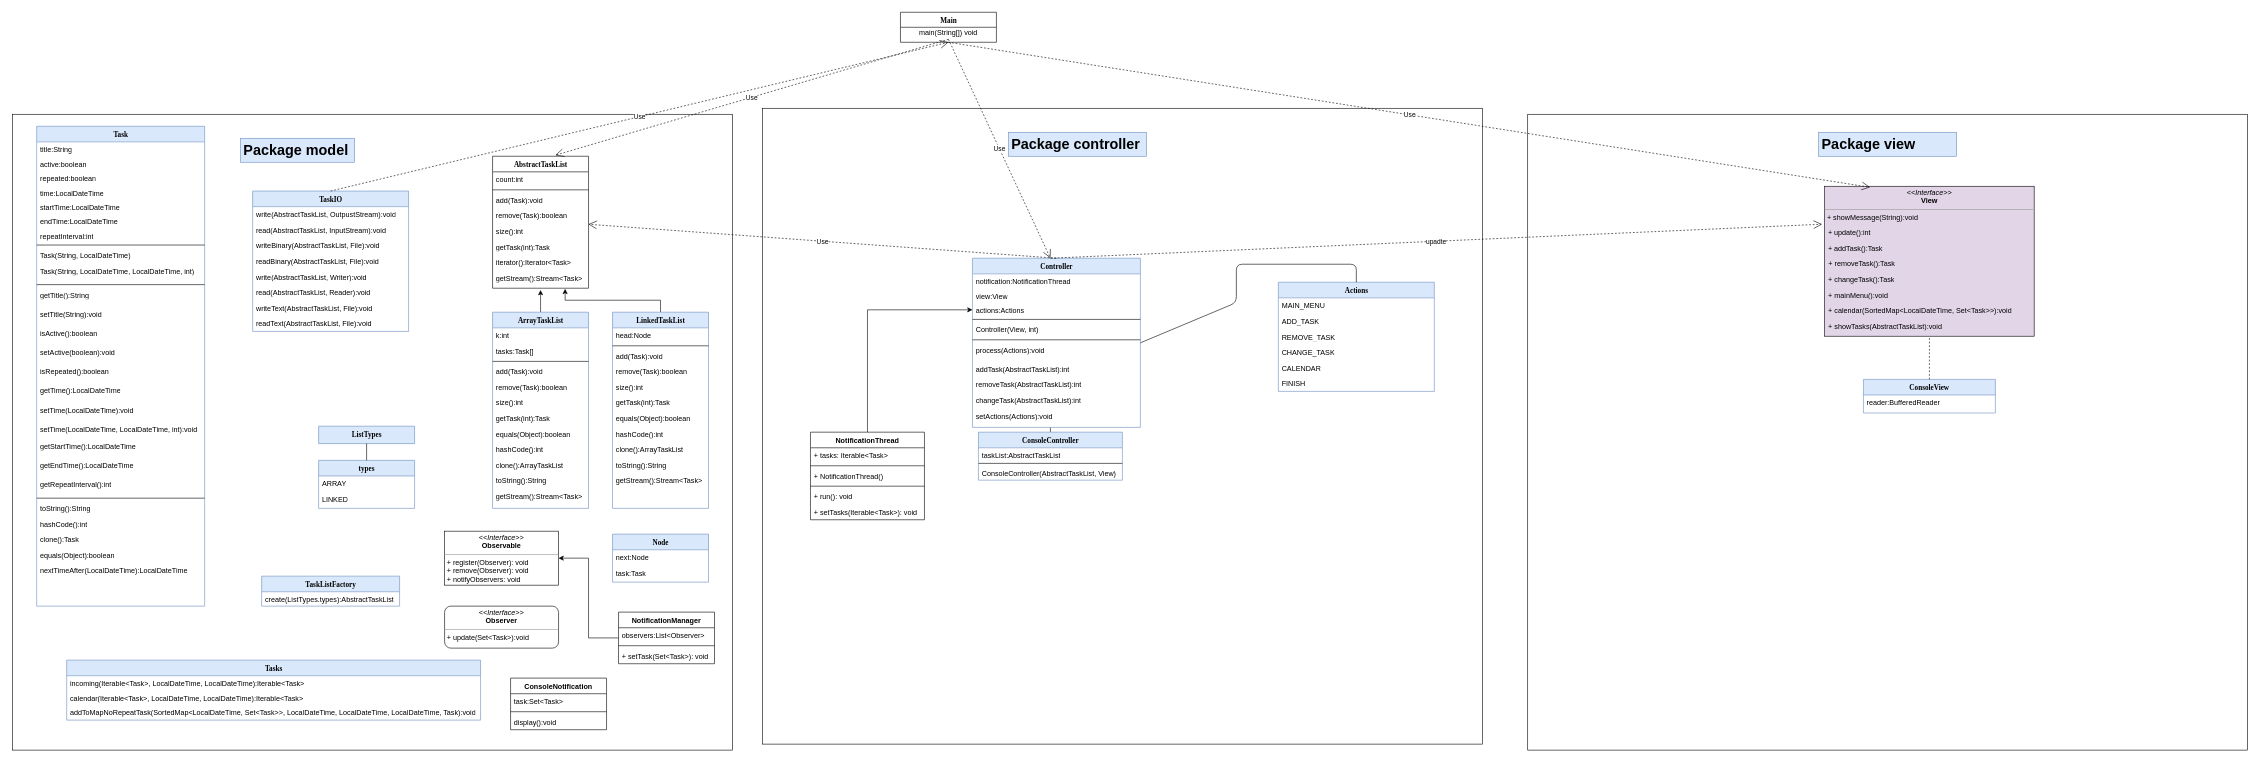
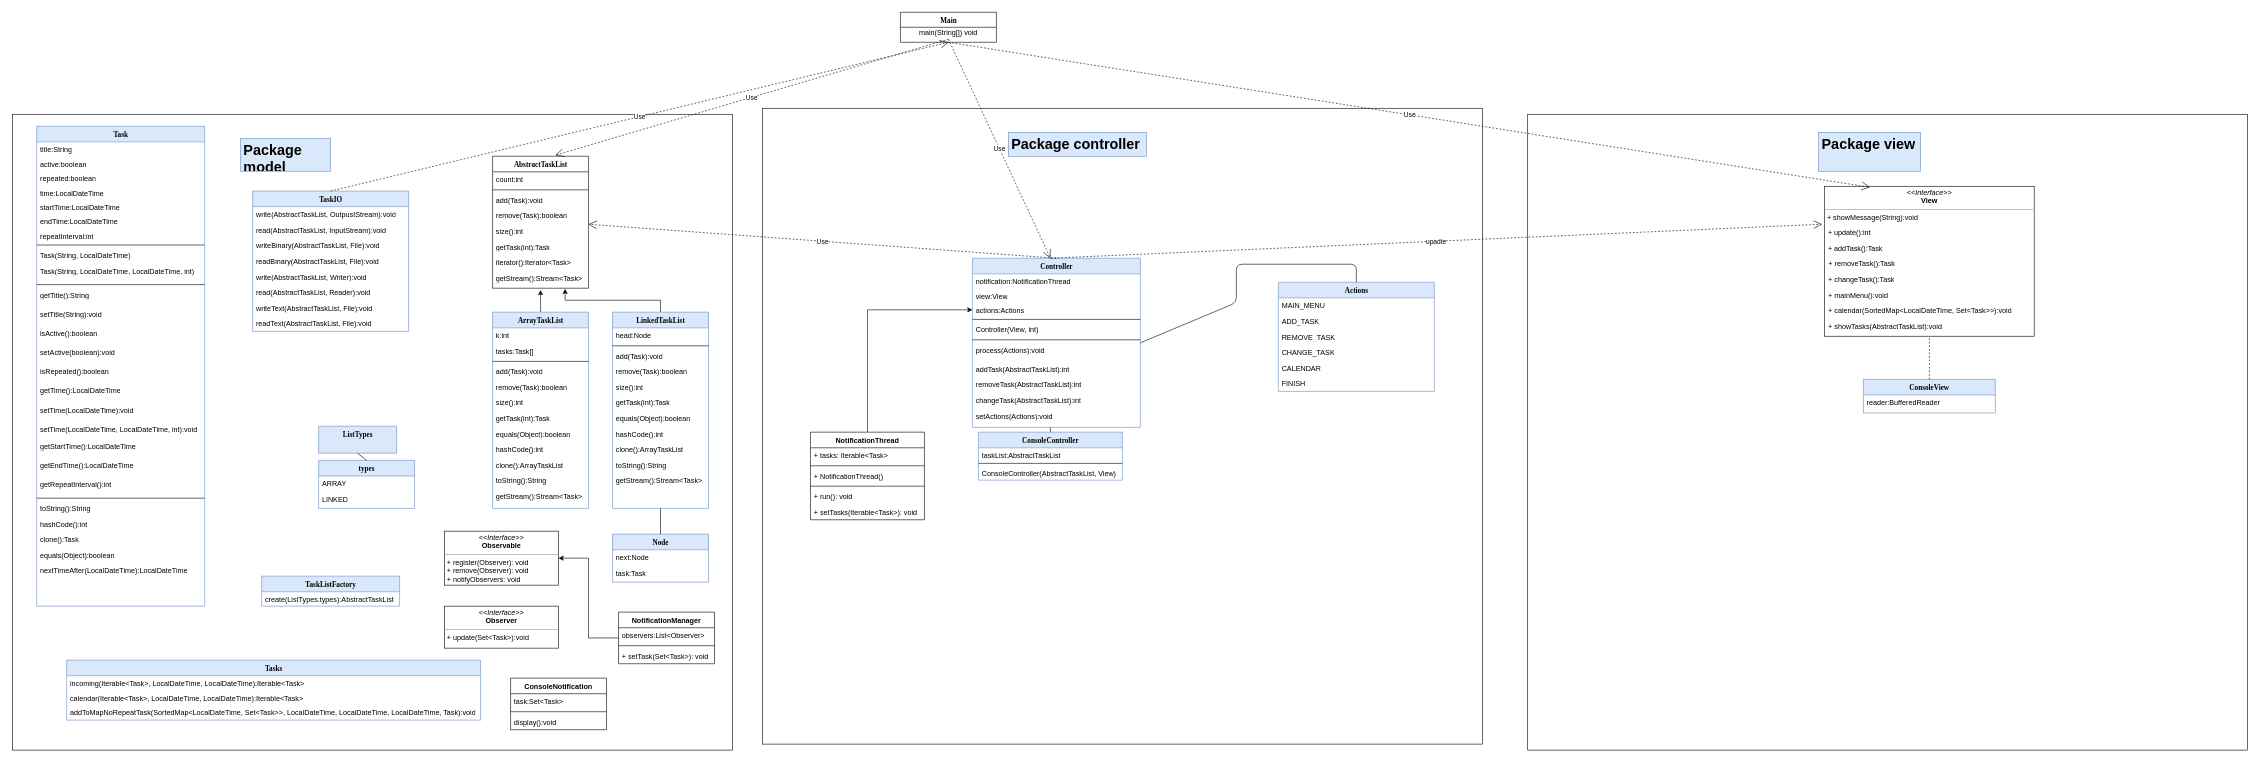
node "Package view": size 138x24 -> 102x39
node "Package model": size 114x24 -> 90x33
node "<<Interface>> View + showMessage(String):void": fillcolor #e1d5e7 -> #ffffff
node "ListTypes": size 96x17 -> 78x27
edge "LinkedTaskList" -- "Node": added
node "<<Interface>> Observer + update(Set<Task>):void": shape rounded rectangle -> rectangle
